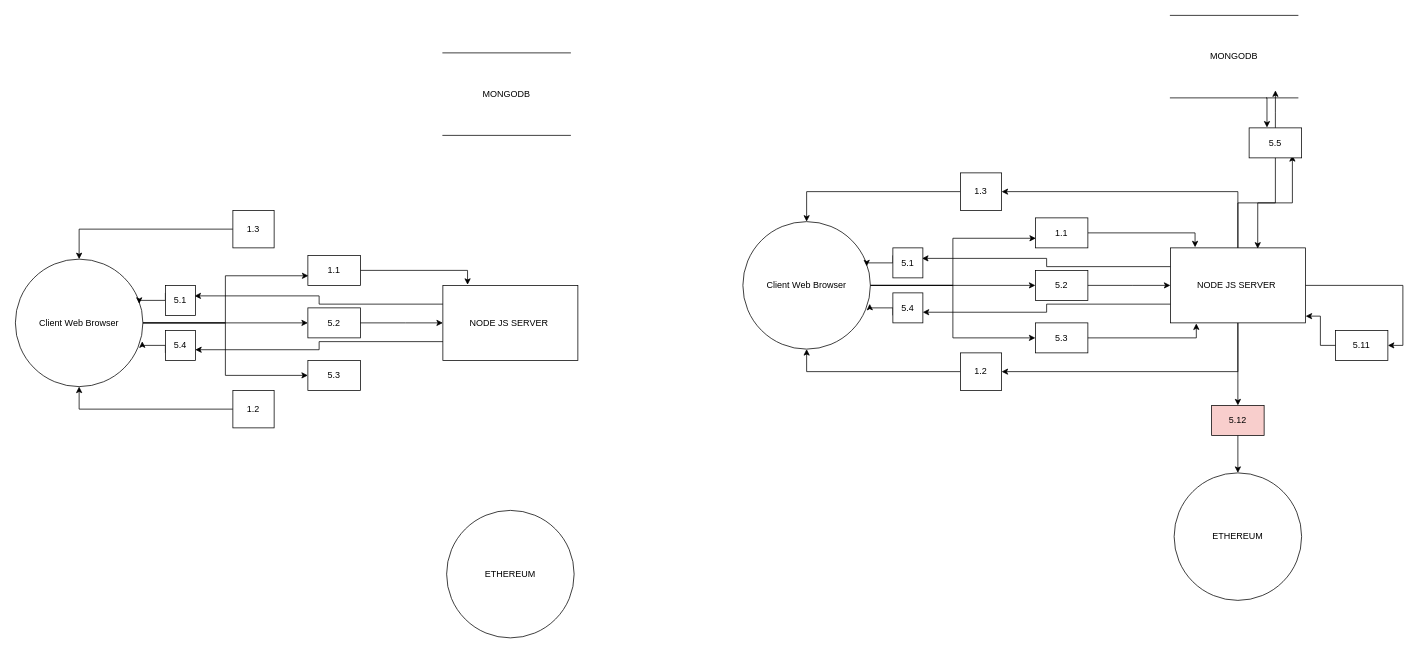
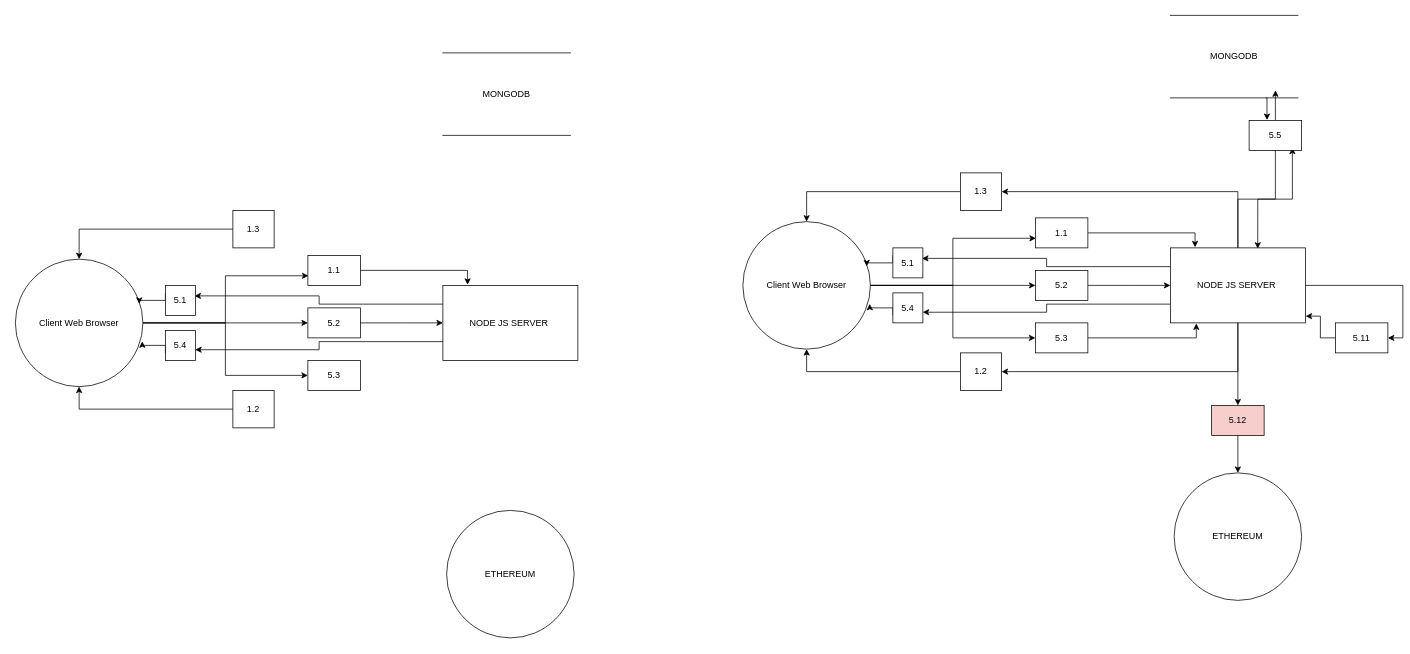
node "5.5": moved (1275, 143) -> (1275, 135)
node "5.11": moved (1362, 345) -> (1362, 338)
